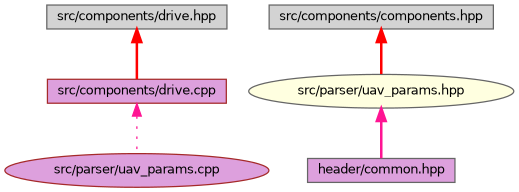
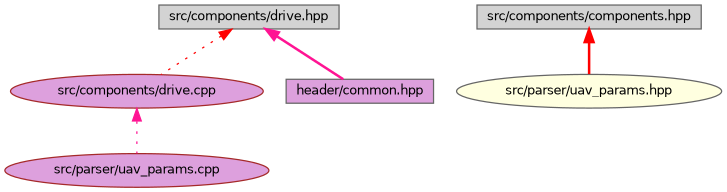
edge "src/components/drive.cpp" -> "src/components/drive.hpp": style bold -> dotted
node "src/components/drive.cpp": shape box -> ellipse
edge "header/common.hpp" -> "src/parser/uav_params.hpp": now "header/common.hpp" -> "src/components/drive.hpp"
